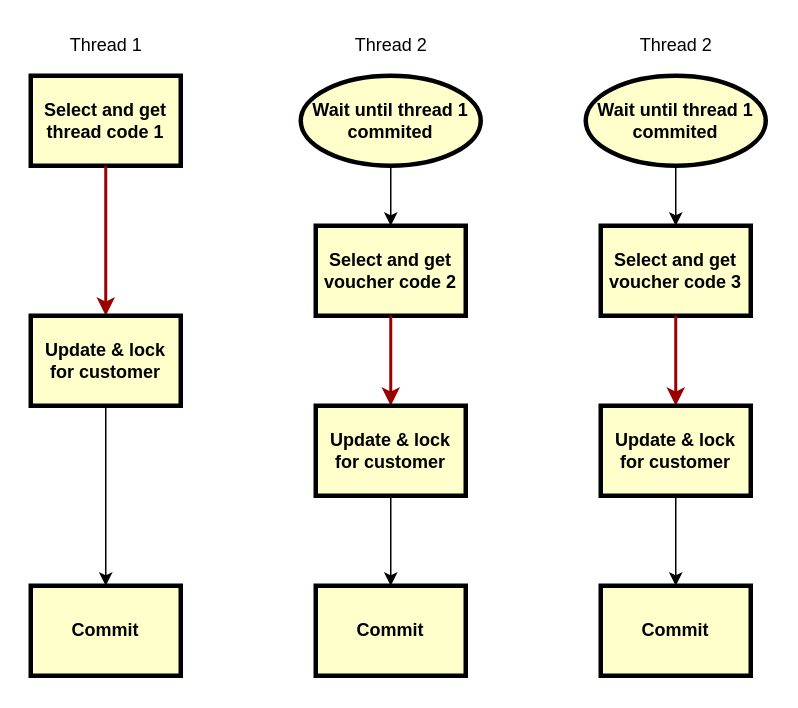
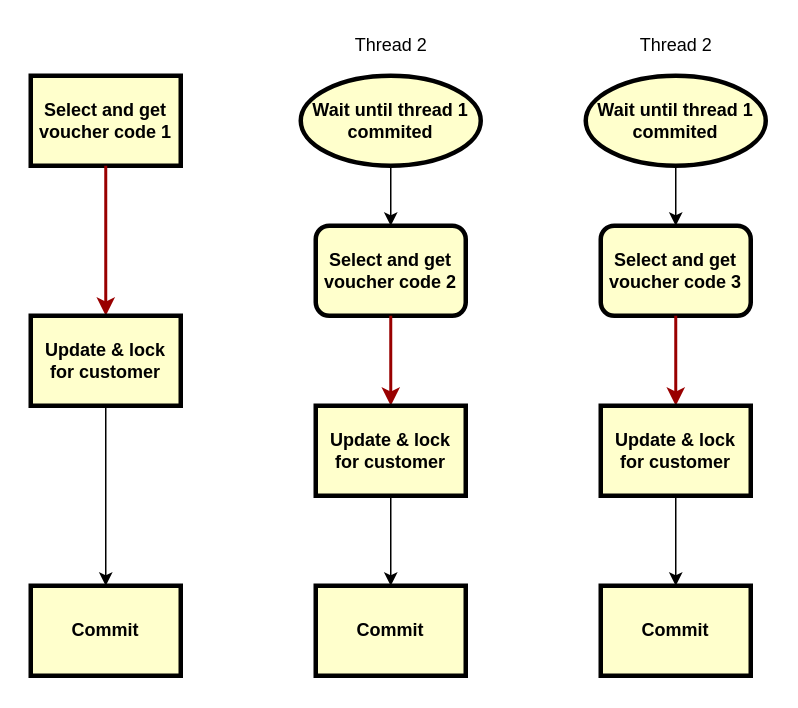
node "Thread 1": removed
node "Select and get thread code 1": label "Select and get thread code 1" -> "Select and get voucher code 1"
node "Select and get voucher code 2": shape rectangle -> rounded rectangle
node "Select and get voucher code 3": shape rectangle -> rounded rectangle
